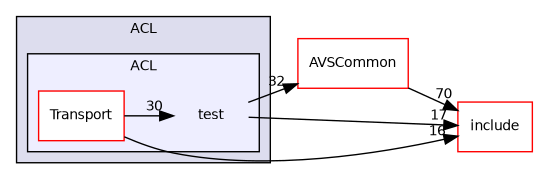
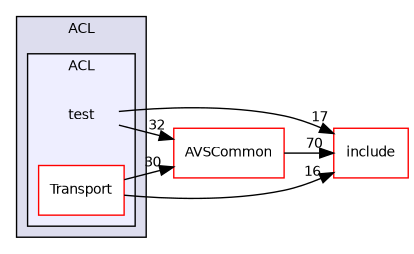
edge "Transport" -> "test": now "Transport" -> "AVSCommon"
